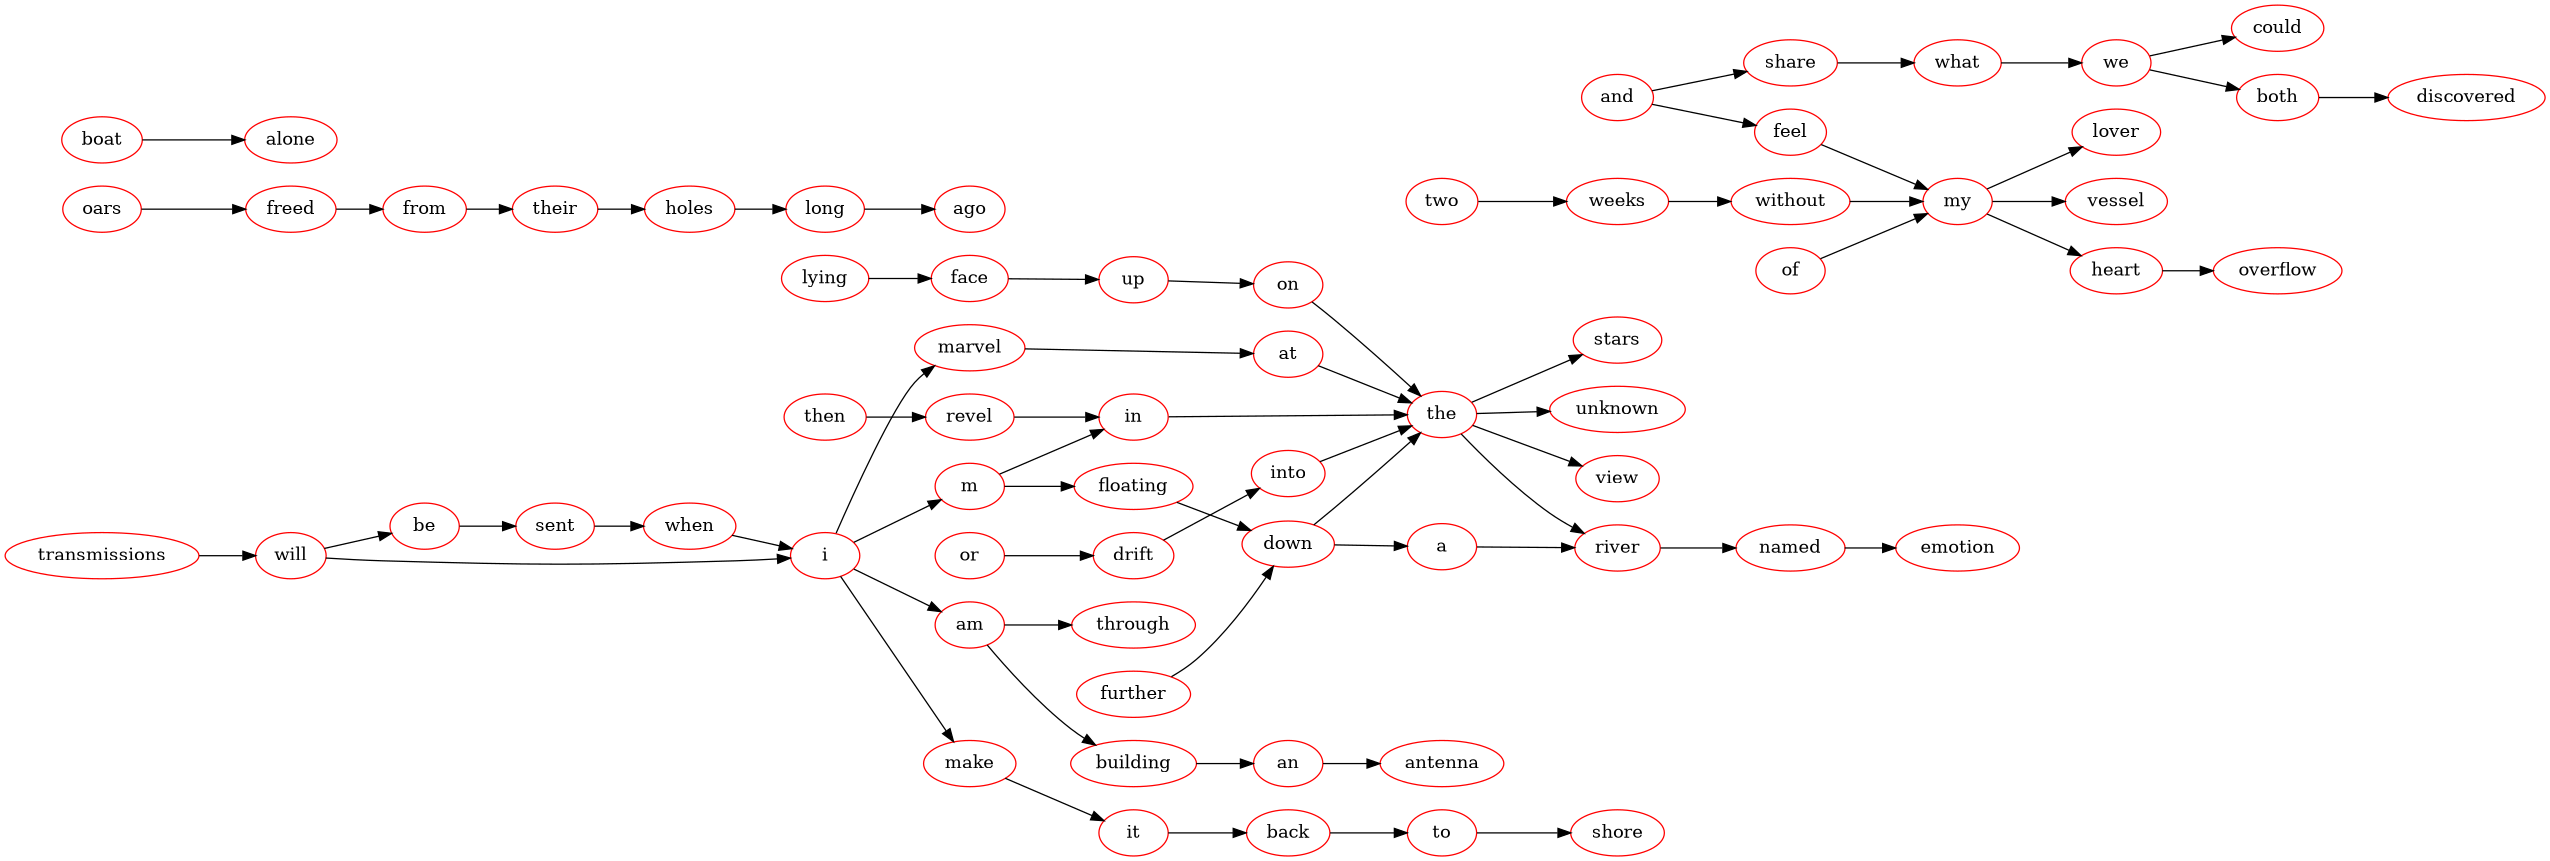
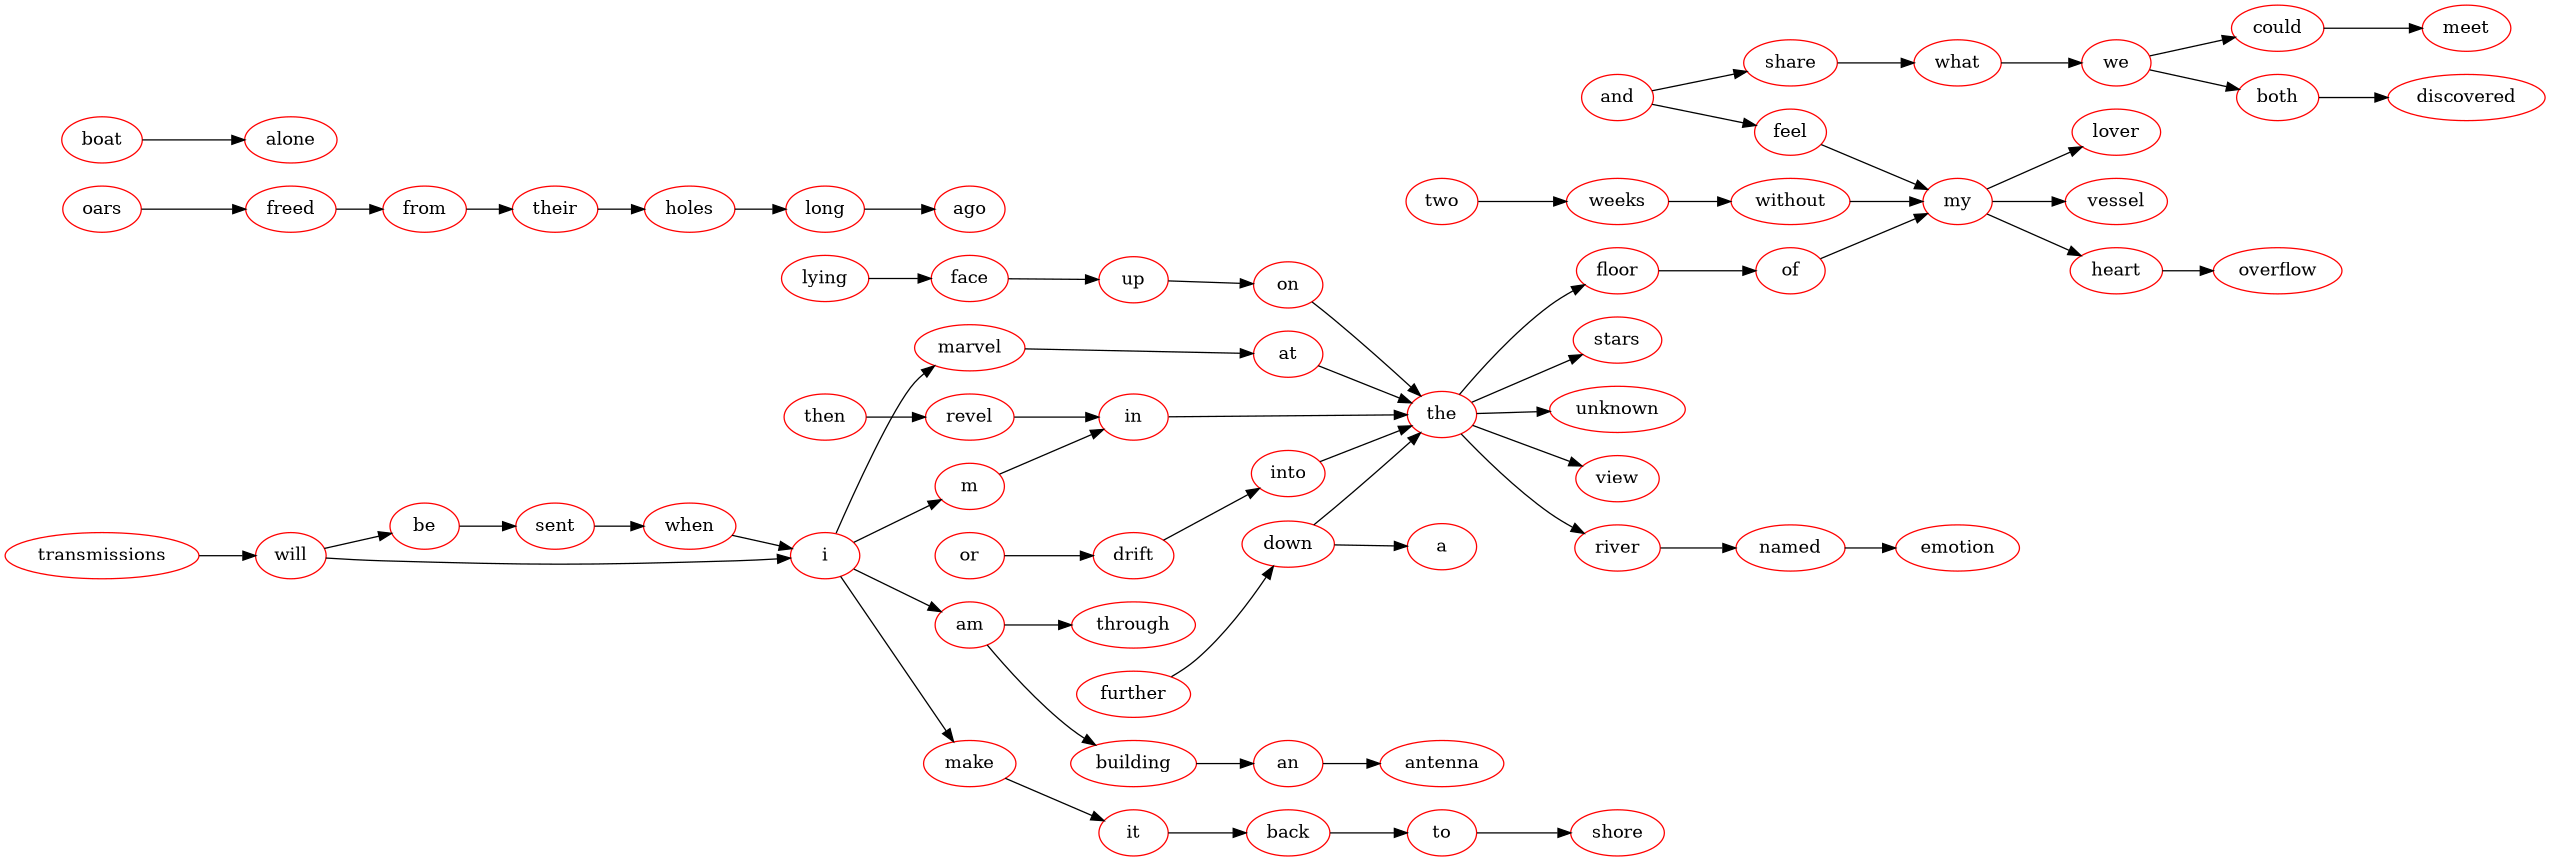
node "meet": added
node "floor": added
node "floating": removed
edge "a" -> "river": removed
